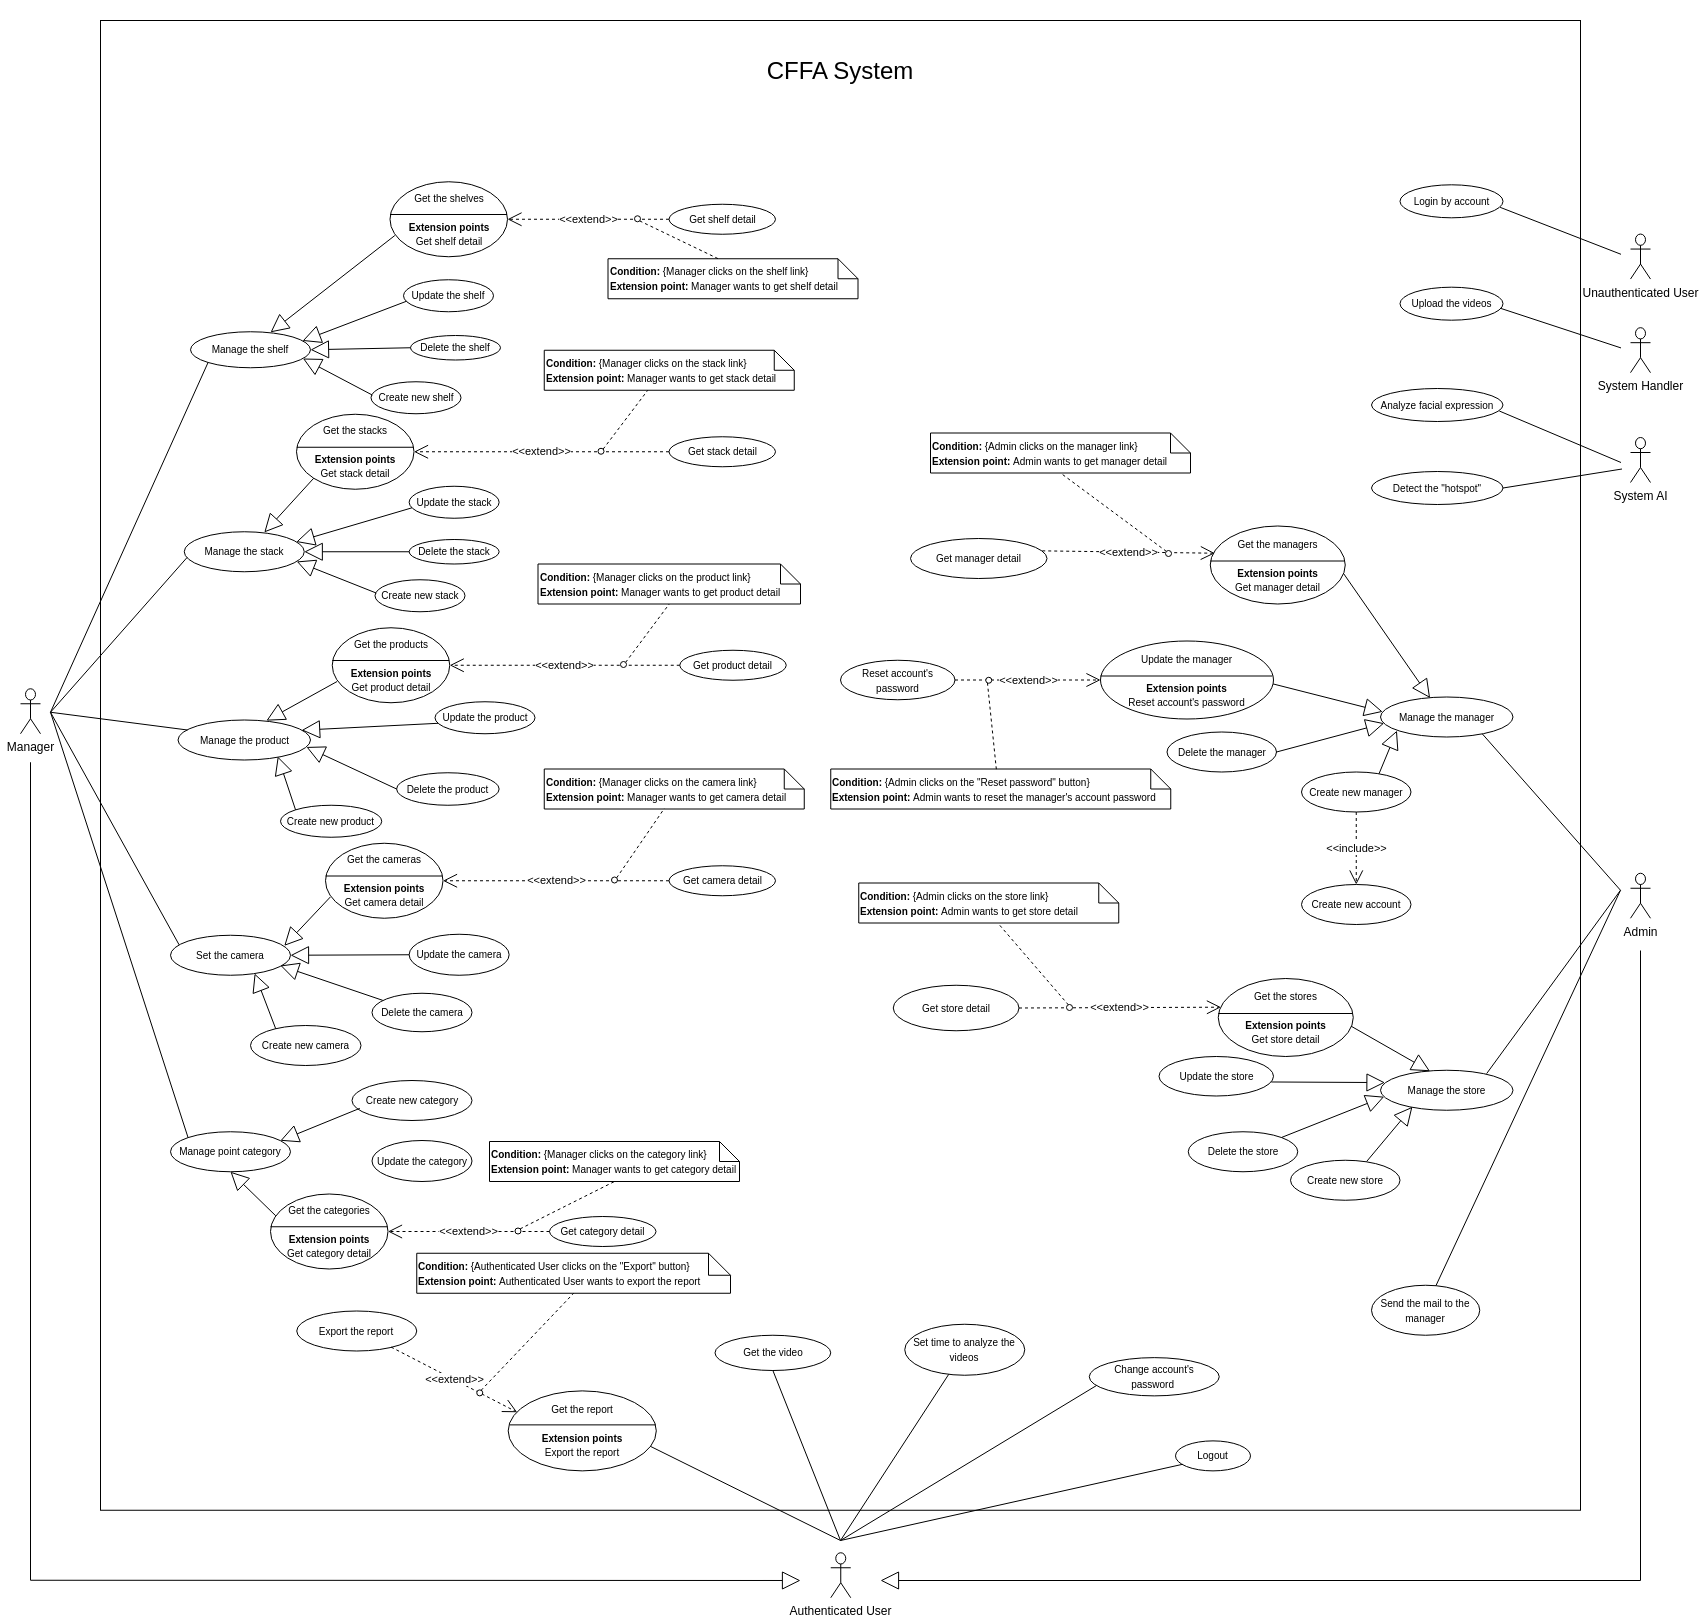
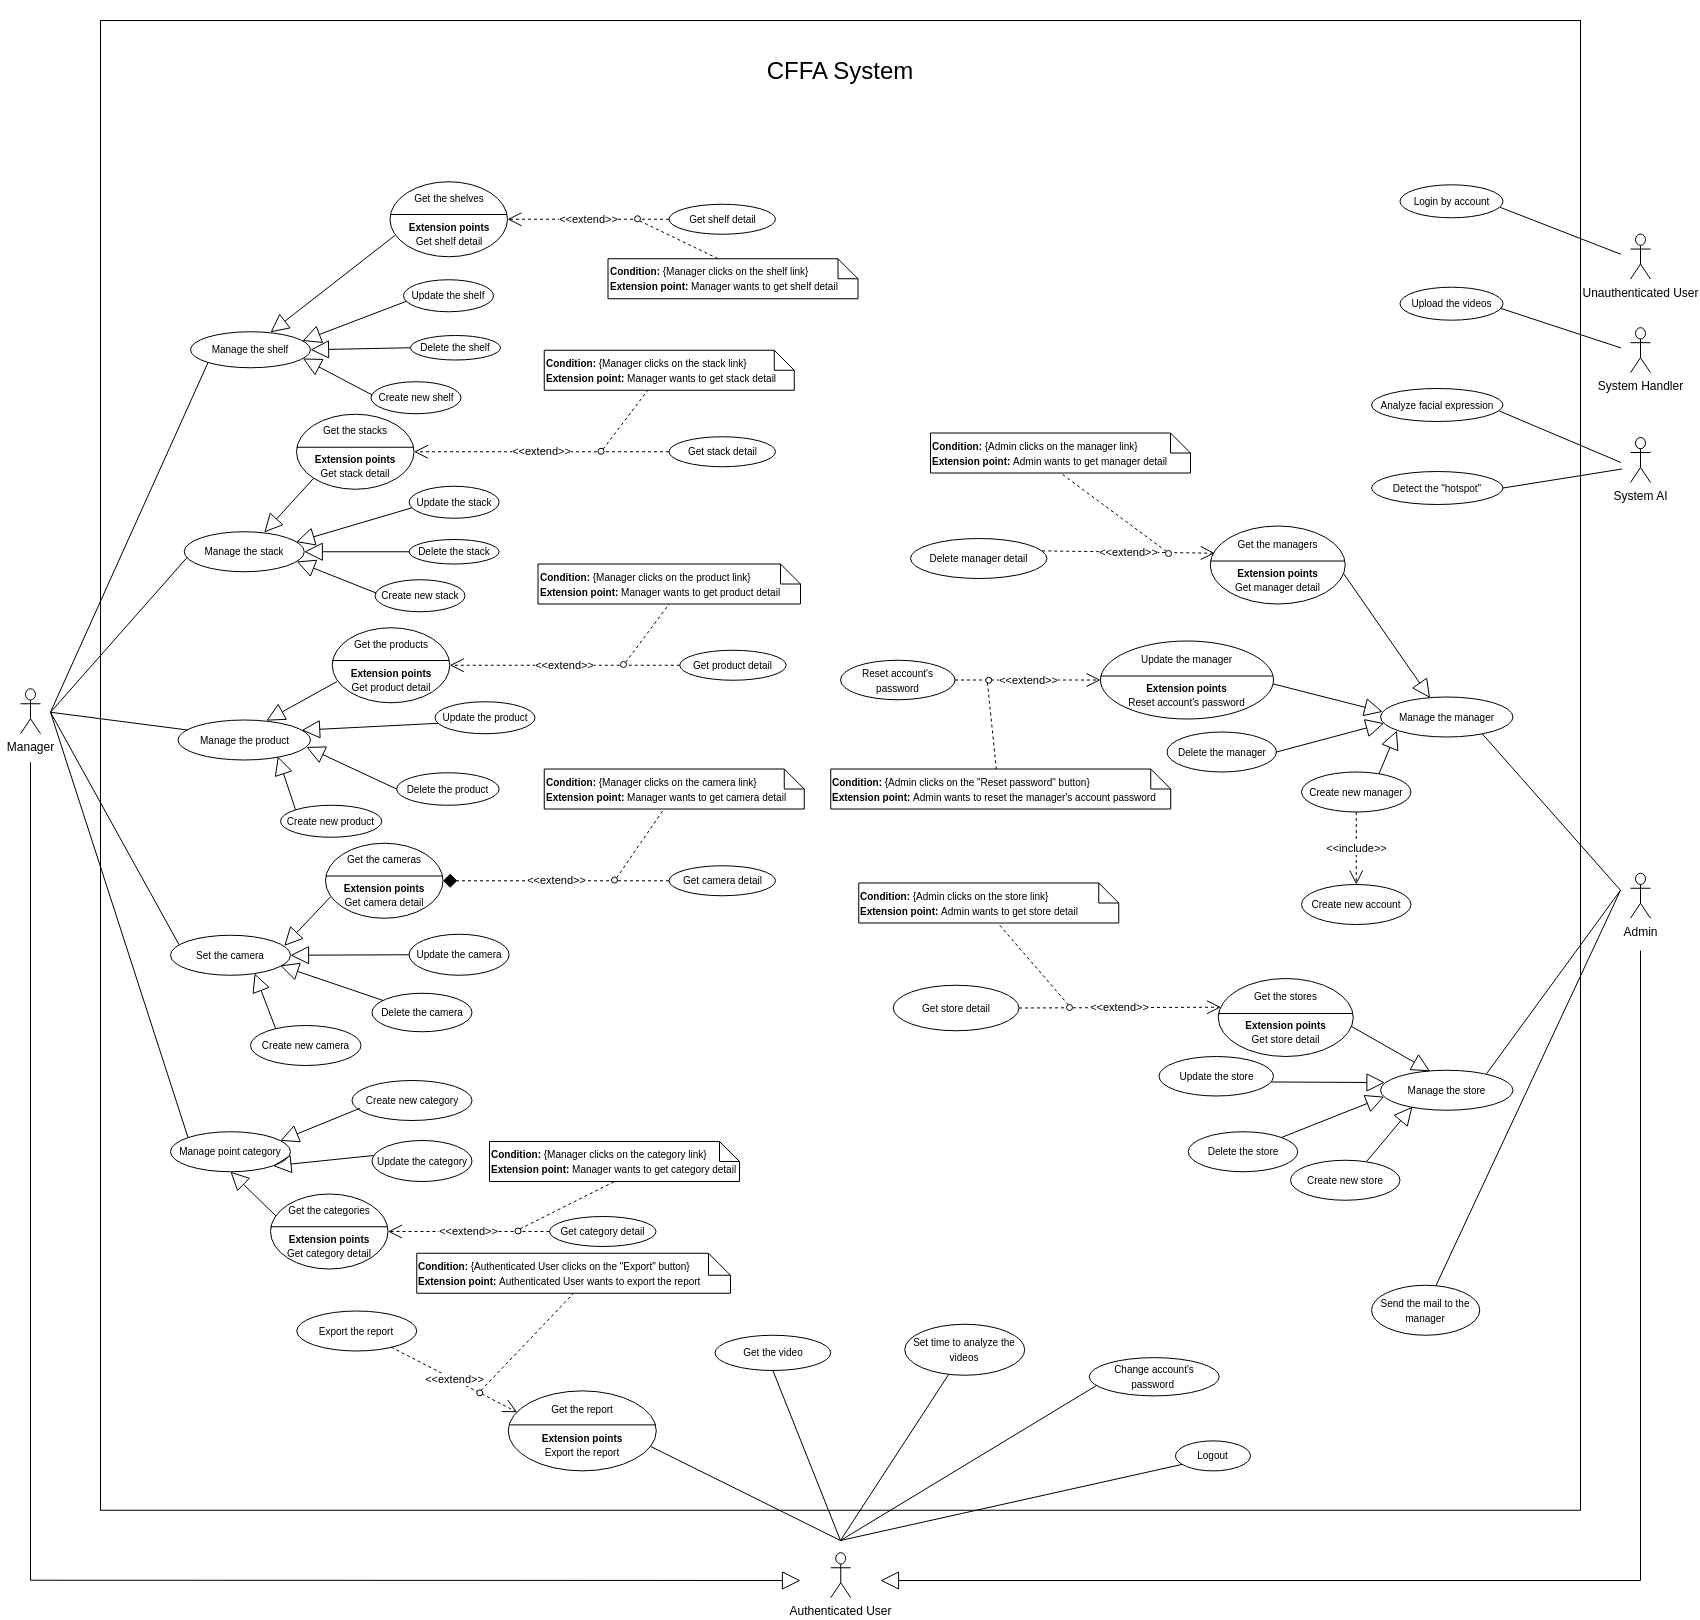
node "Get manager detail": label "Get manager detail" -> "Delete manager detail"
edge "Get camera detail" -> "Get the cameras Extension points Get camera detail": arrowhead open -> diamond
edge "Update the category" -> "Manage point category": added
